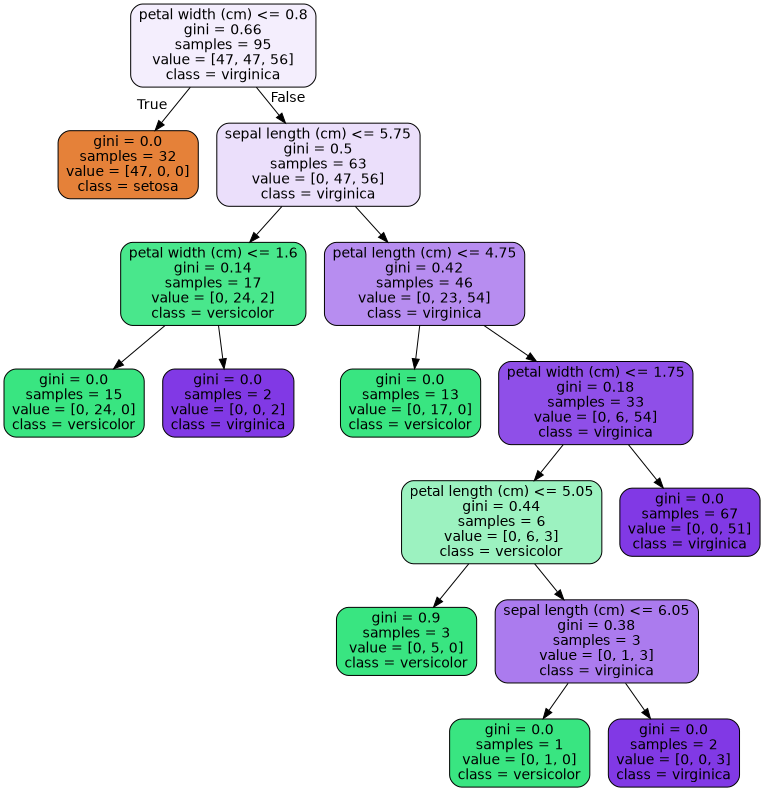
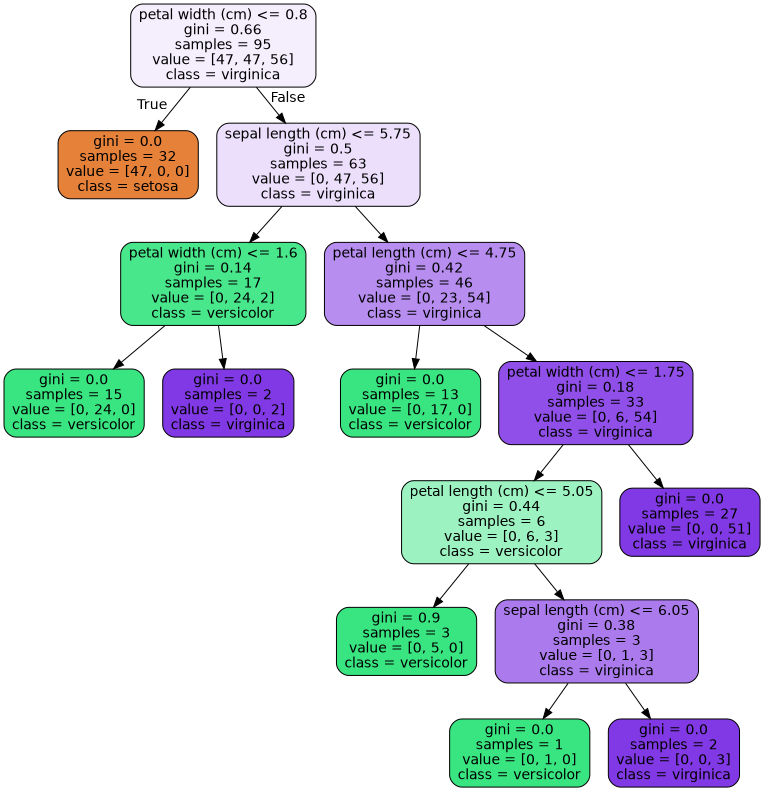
node "gini = 0.0 samples = 67 value = [0, 0, 51] class = virginica": label "gini = 0.0 samples = 67 value = [0, 0, 51] class = virginica" -> "gini = 0.0 samples = 27 value = [0, 0, 51] class = virginica"
